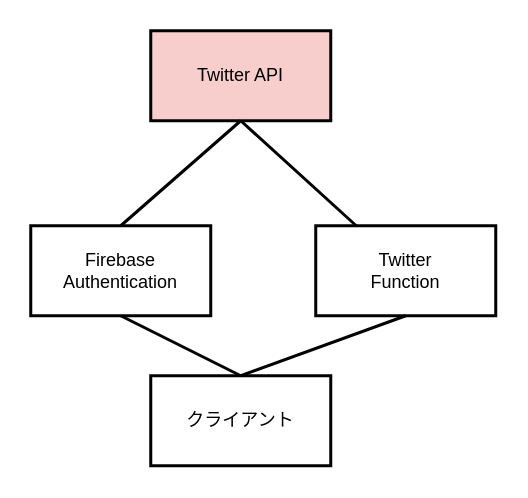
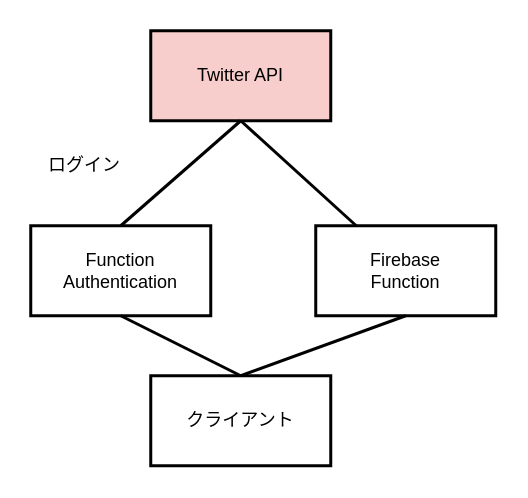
node "ログイン": added
node "Firebase Authentication": label "Firebase Authentication" -> "Function Authentication"
node "Twitter Function": label "Twitter Function" -> "Firebase Function"
